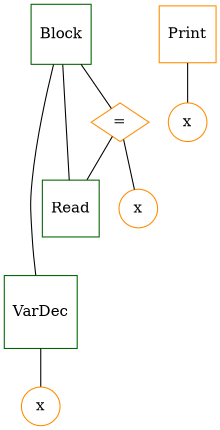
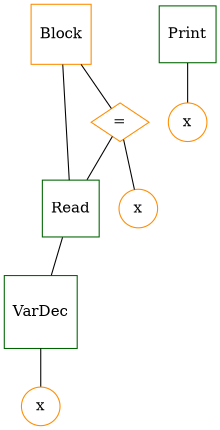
node "Block": color darkgreen -> darkorange
node "Print": color darkorange -> darkgreen
edge "Block" -- "VarDec": now "Read" -- "VarDec"
